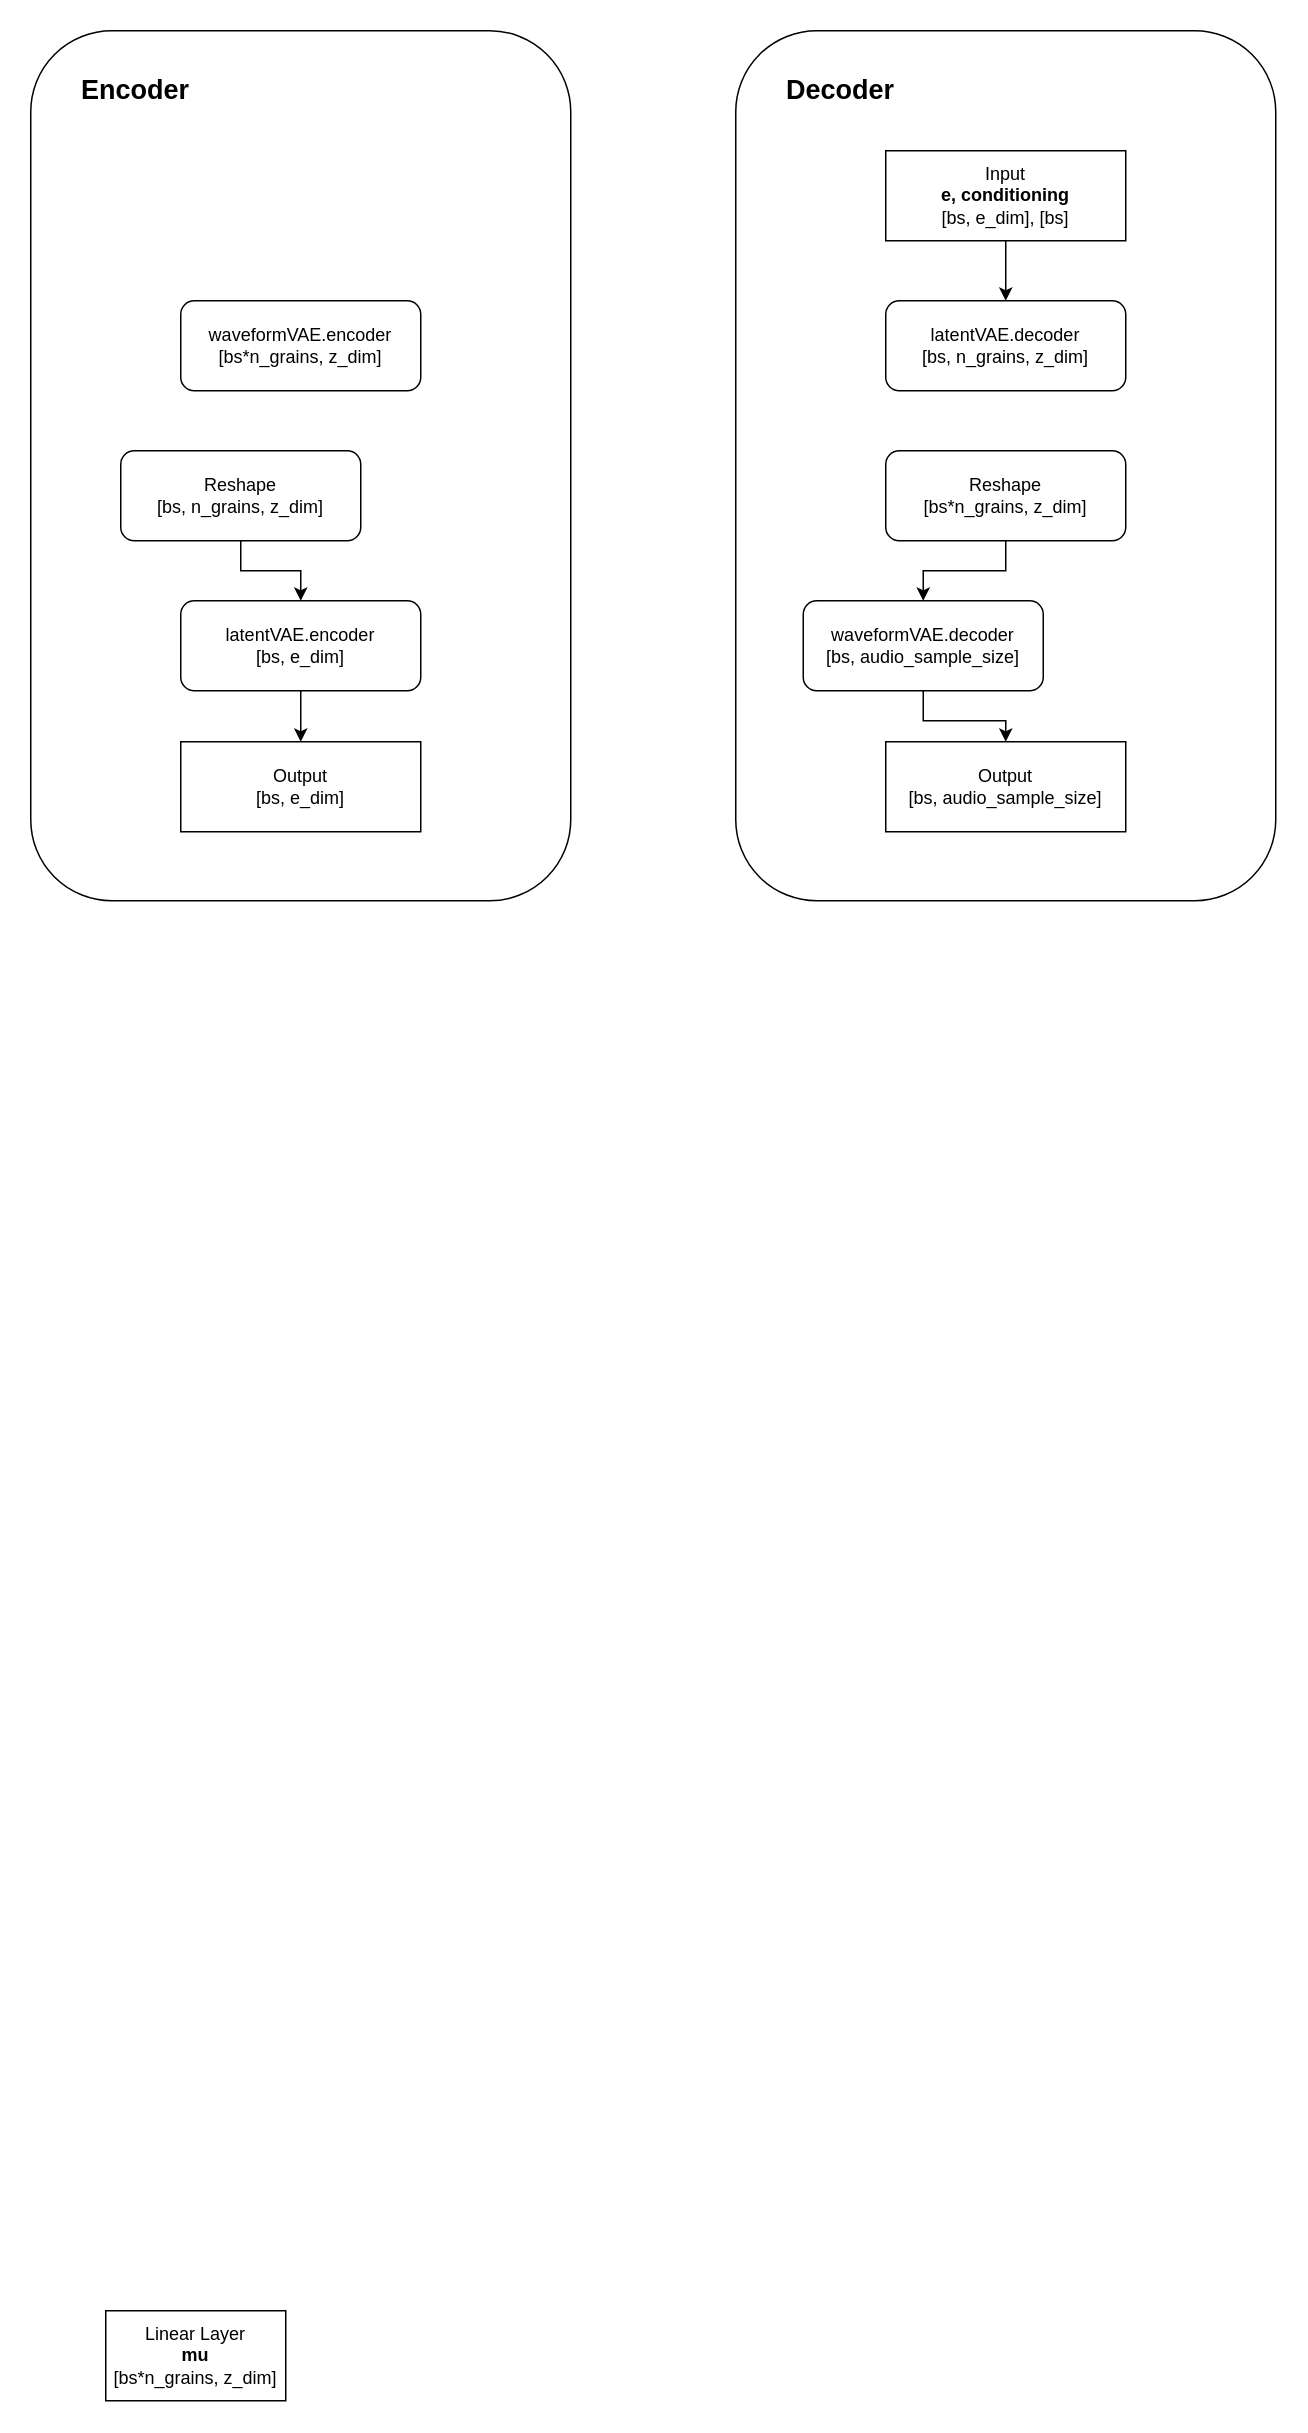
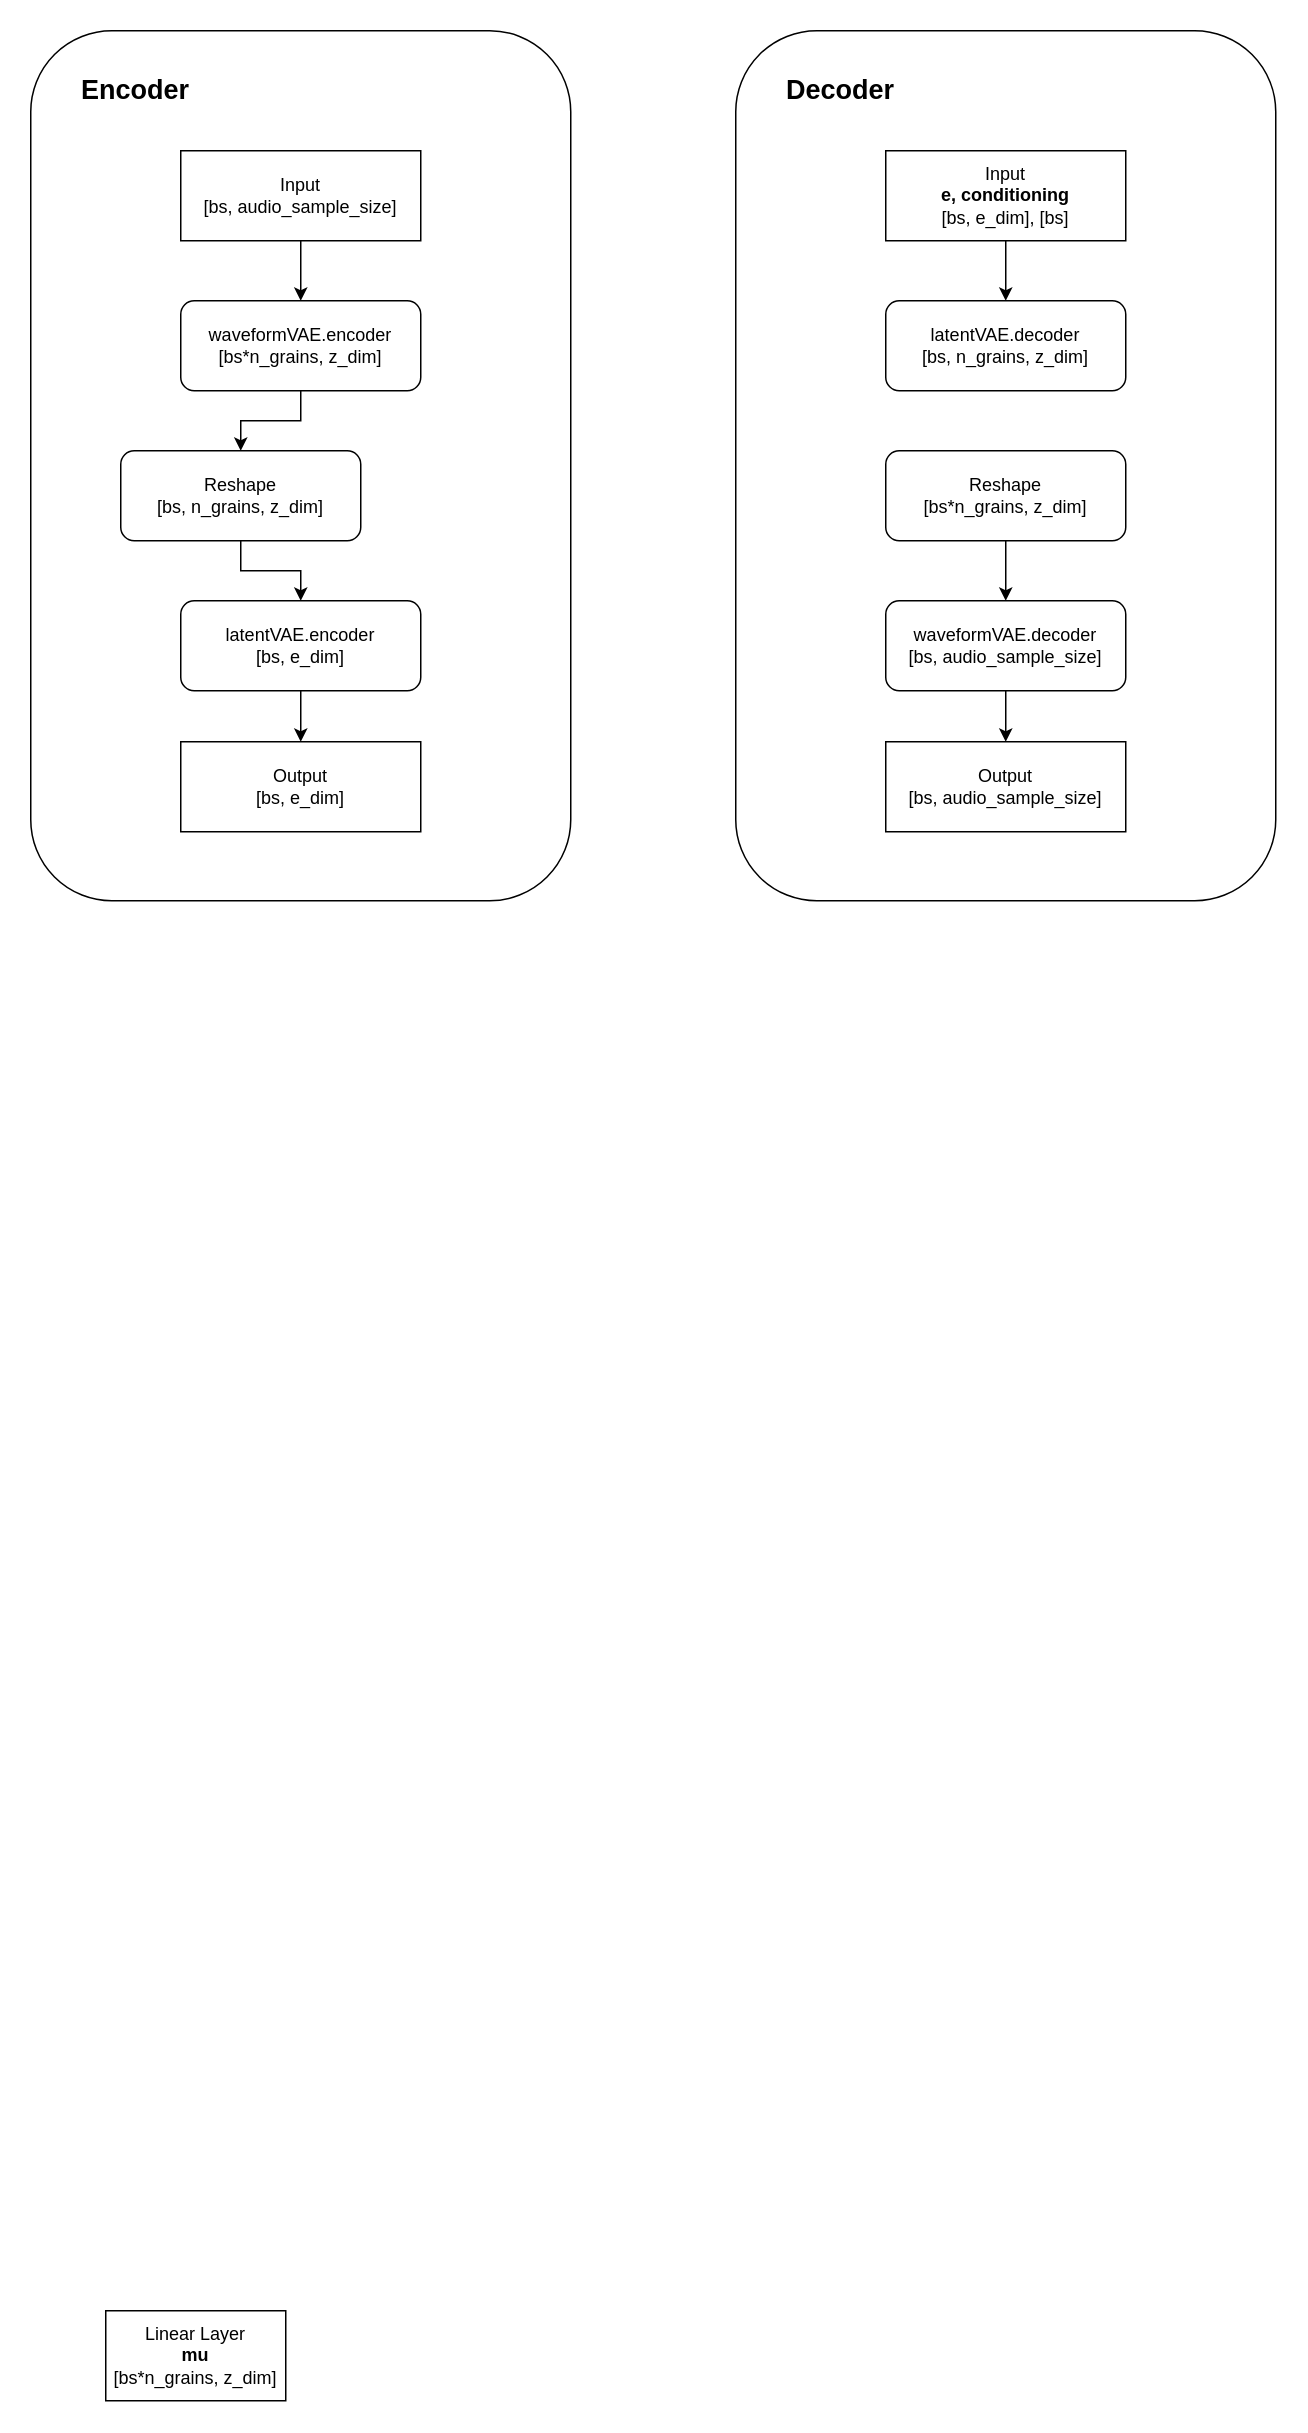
node "Input [bs, audio_sample_size]": added
edge "Input [bs, audio_sample_size]" -> "waveformVAE.encoder [bs*n_grains, z_dim]": added
edge "waveformVAE.encoder [bs*n_grains, z_dim]" -> "Reshape [bs, n_grains, z_dim]": added
node "waveformVAE.decoder [bs, audio_sample_size]": moved (923, 646) -> (1006, 646)
